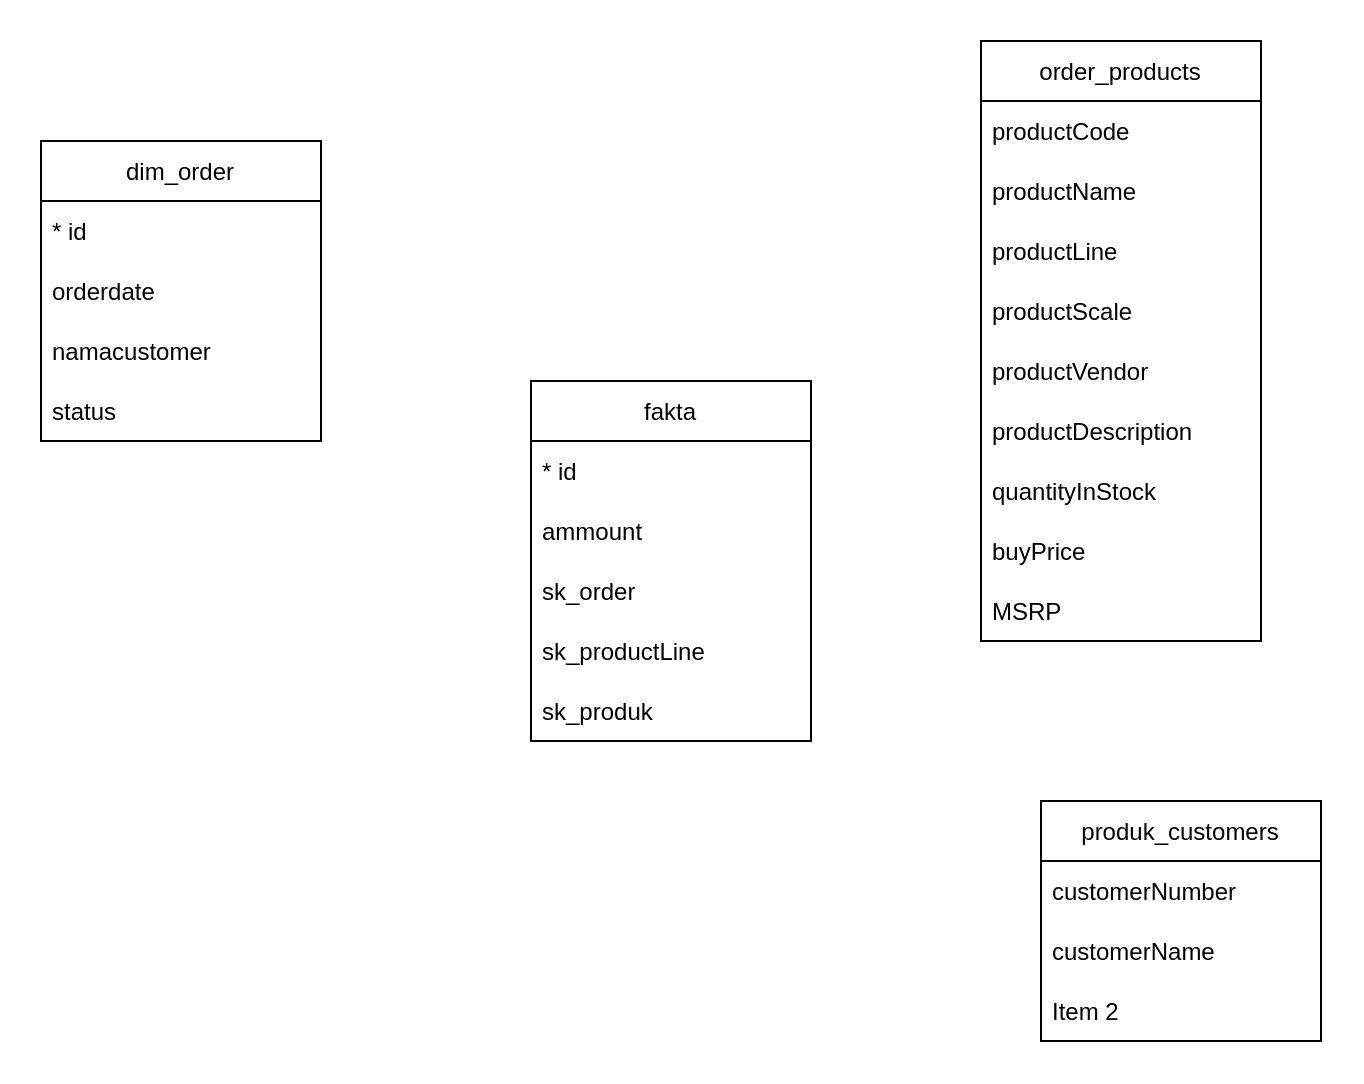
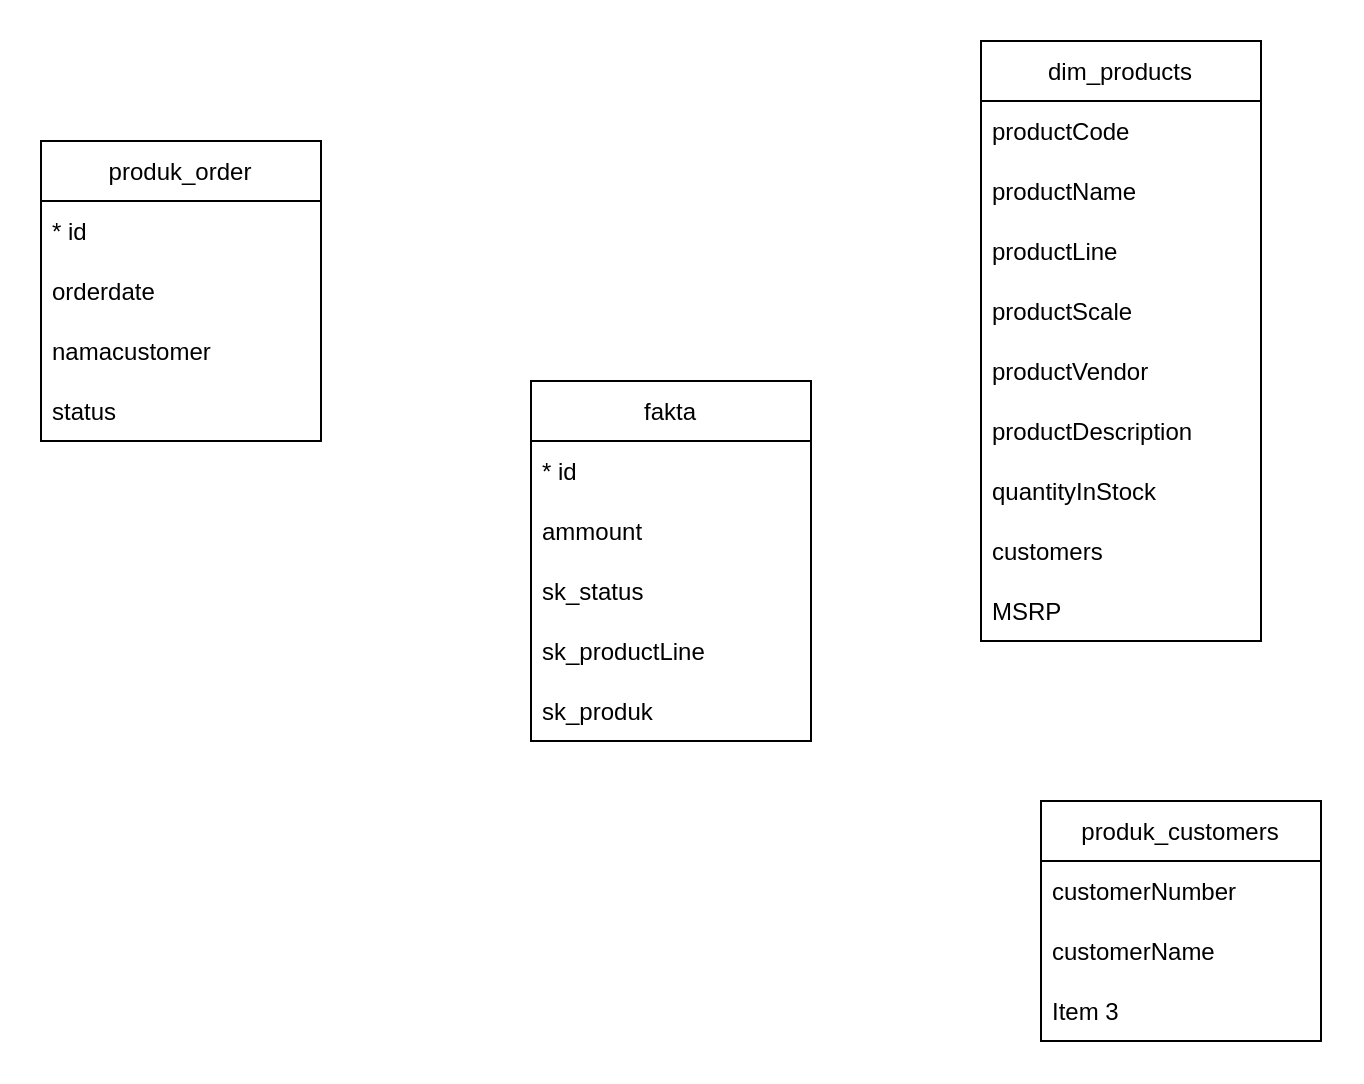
node "order_products": label "order_products" -> "dim_products"
node "dim_order": label "dim_order" -> "produk_order"
node "buyPrice": label "buyPrice" -> "customers"
node "sk_order": label "sk_order" -> "sk_status"
node "Item 2": label "Item 2" -> "Item 3"
